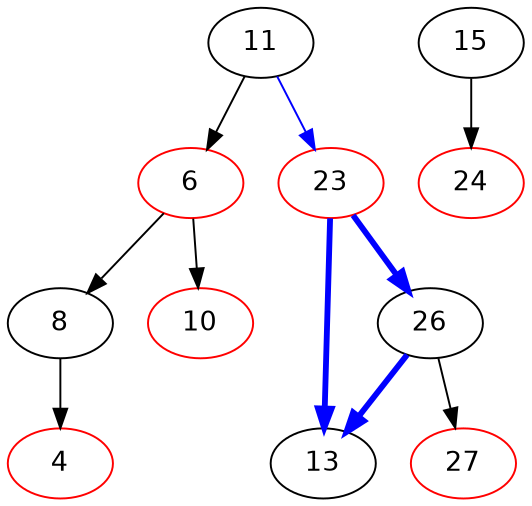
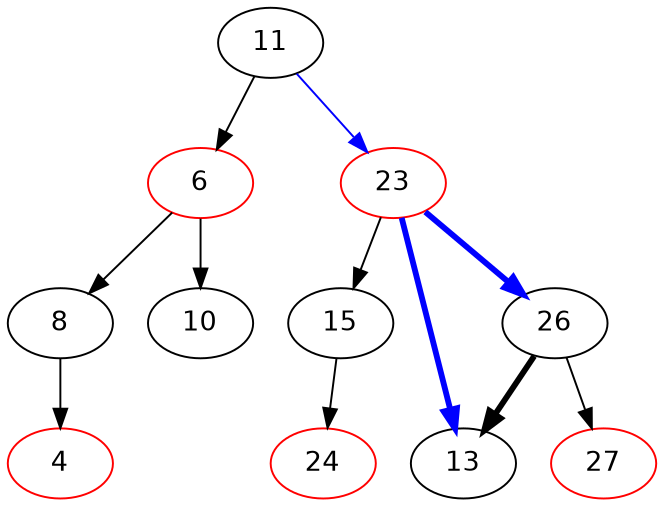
edge "23" -> "15": added
node "10": color red -> black
edge "26" -> "13": color blue -> black
